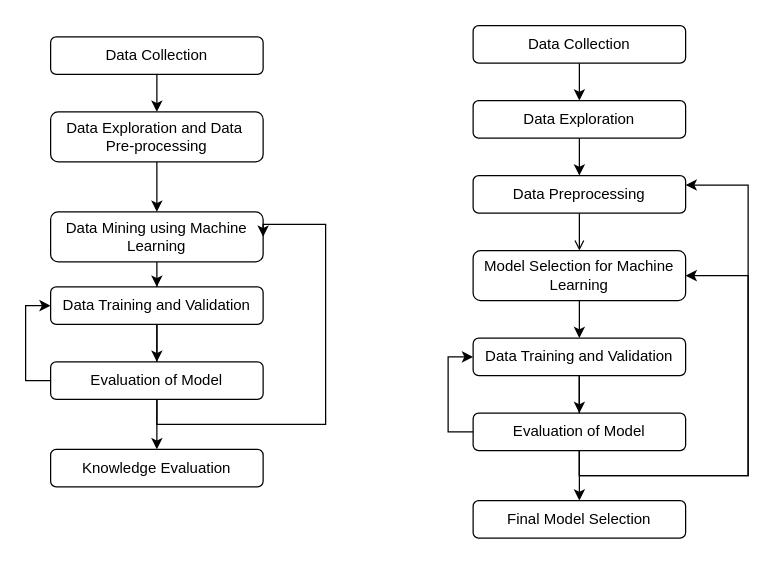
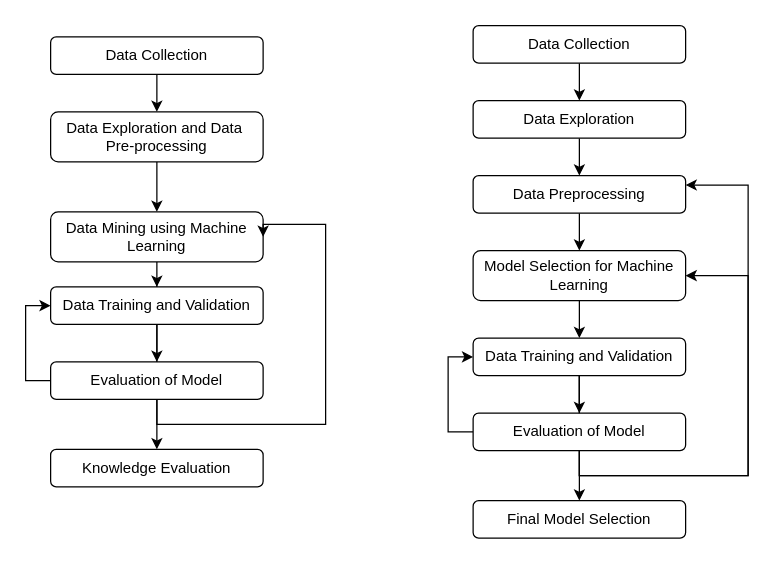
edge "Data Preprocessing" -> "Model Selection for Machine Learning": arrowhead open -> classic
